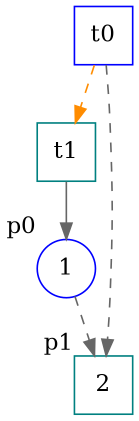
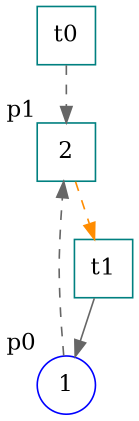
node "t0": color blue -> teal
edge "t0" -> "t1": now "2 p1" -> "t1"
